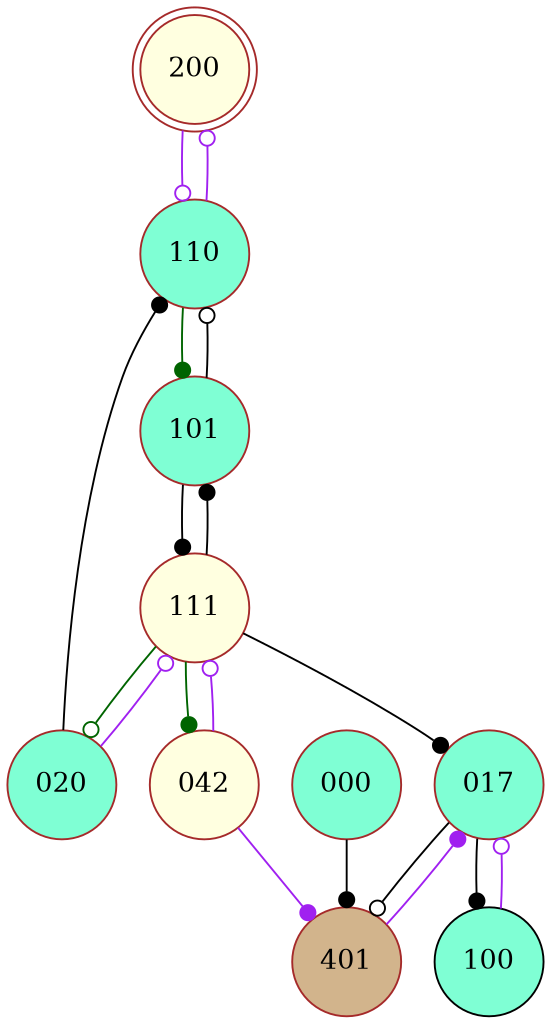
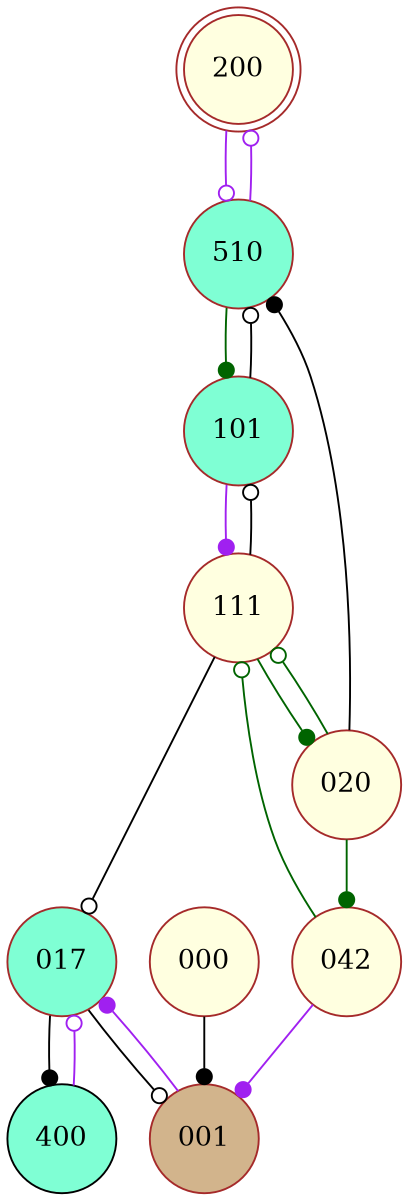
node "110": label "110" -> "510"
edge "101" -> "111": color black -> purple
edge "111" -> "101": arrowhead dot -> odot
edge "111" -> "020": arrowhead odot -> dot
edge "111" -> "017": arrowhead dot -> odot
edge "111" -> "042": now "020" -> "042"
edge "042" -> "111": color purple -> darkgreen
edge "020" -> "111": color purple -> darkgreen
node "020": fillcolor aquamarine -> lightyellow
node "000": fillcolor aquamarine -> lightyellow
node "401": label "401" -> "001"
node "100": label "100" -> "400"
